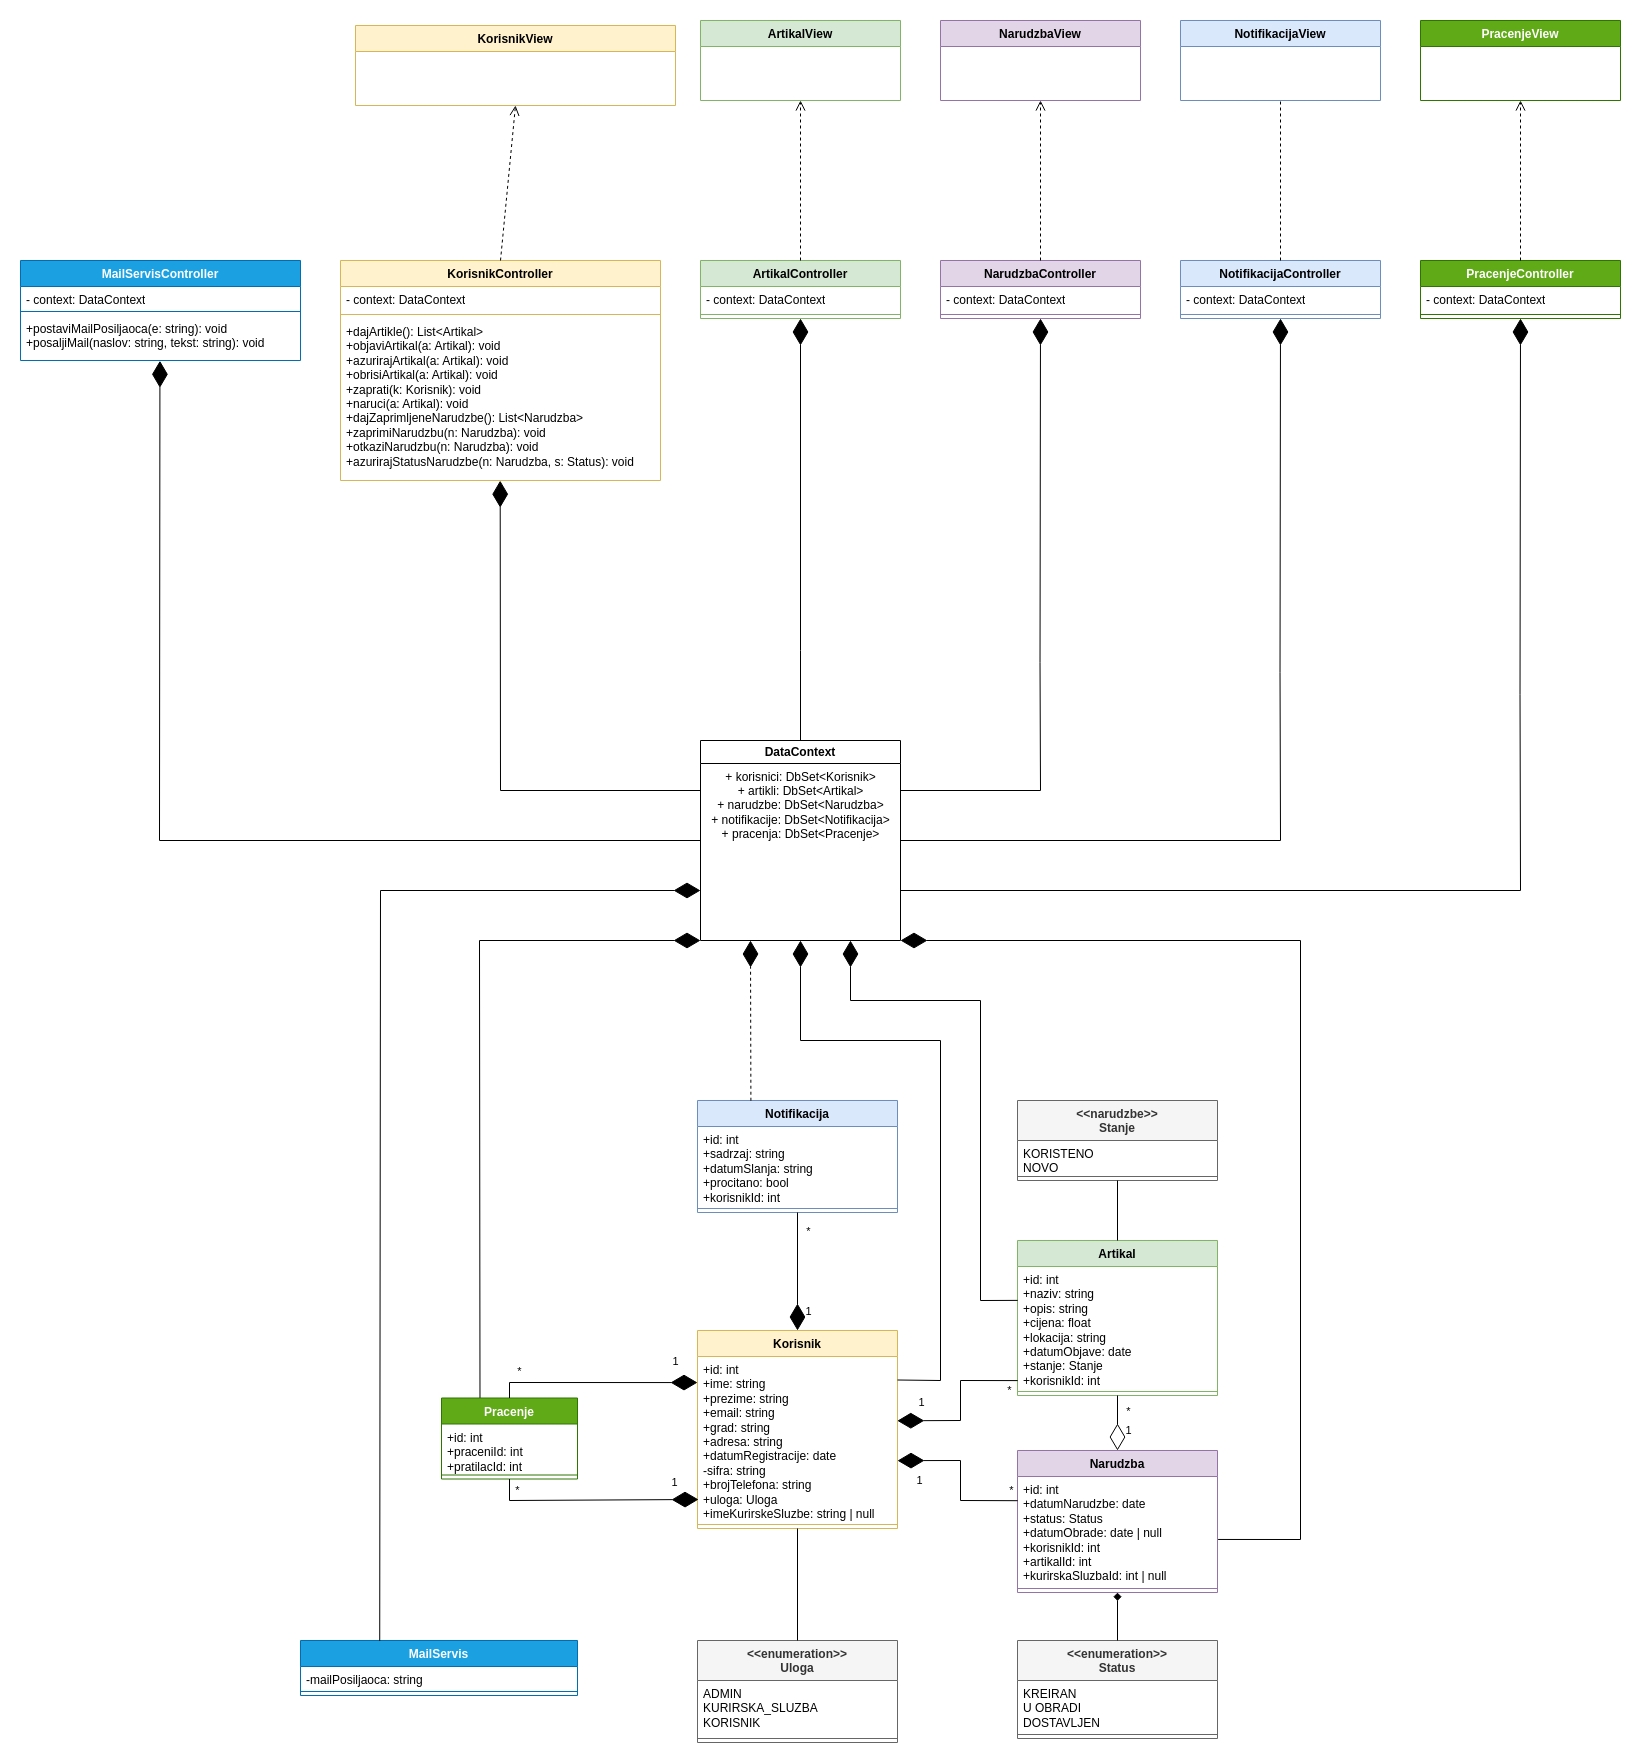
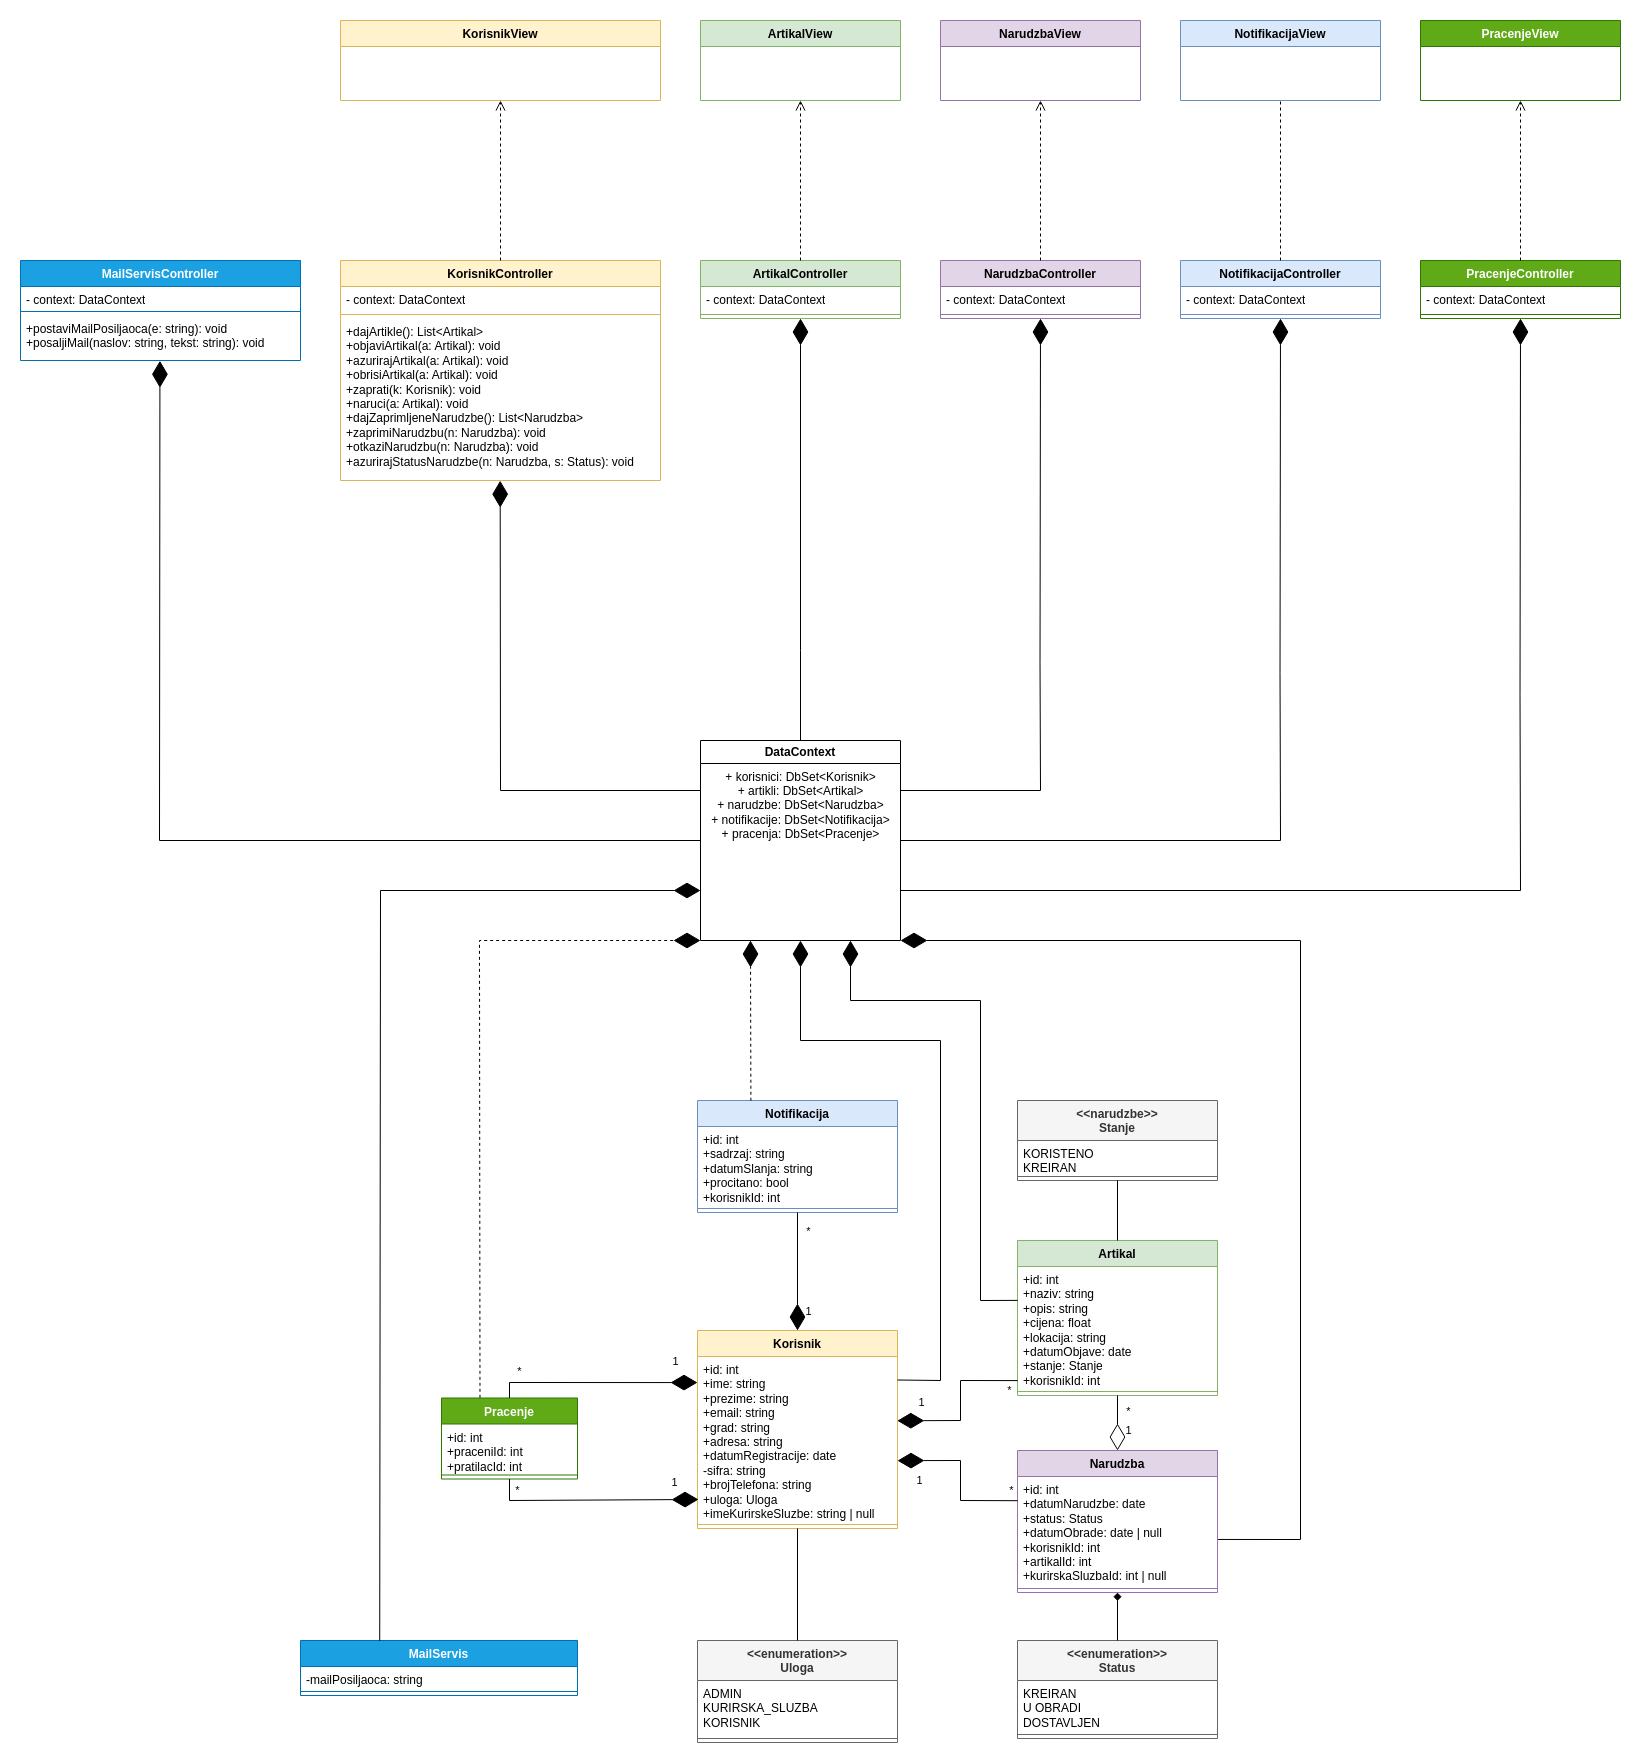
node "KorisnikView": moved (516, 66) -> (501, 61)
edge "Pracenje" -> "DataContext": style solid -> dashed
node "KORISTENO NOVO": label "KORISTENO NOVO" -> "KORISTENO KREIRAN"
